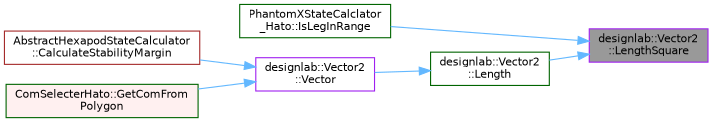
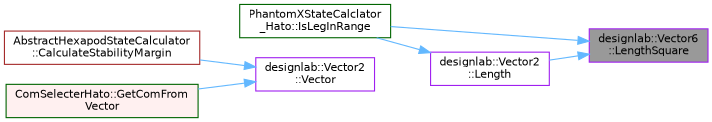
node "designlab::Vector2 ::LengthSquare": label "designlab::Vector2 ::LengthSquare" -> "designlab::Vector6 ::LengthSquare"
node "designlab::Vector2 ::Length": color darkgreen -> purple
edge "designlab::Vector2 ::Vector" -> "designlab::Vector2 ::Length": now "PhantomXStateCalclator _Hato::IsLegInRange" -> "designlab::Vector2 ::Length"
node "ComSelecterHato::GetComFrom Polygon": label "ComSelecterHato::GetComFrom Polygon" -> "ComSelecterHato::GetComFrom Vector"
